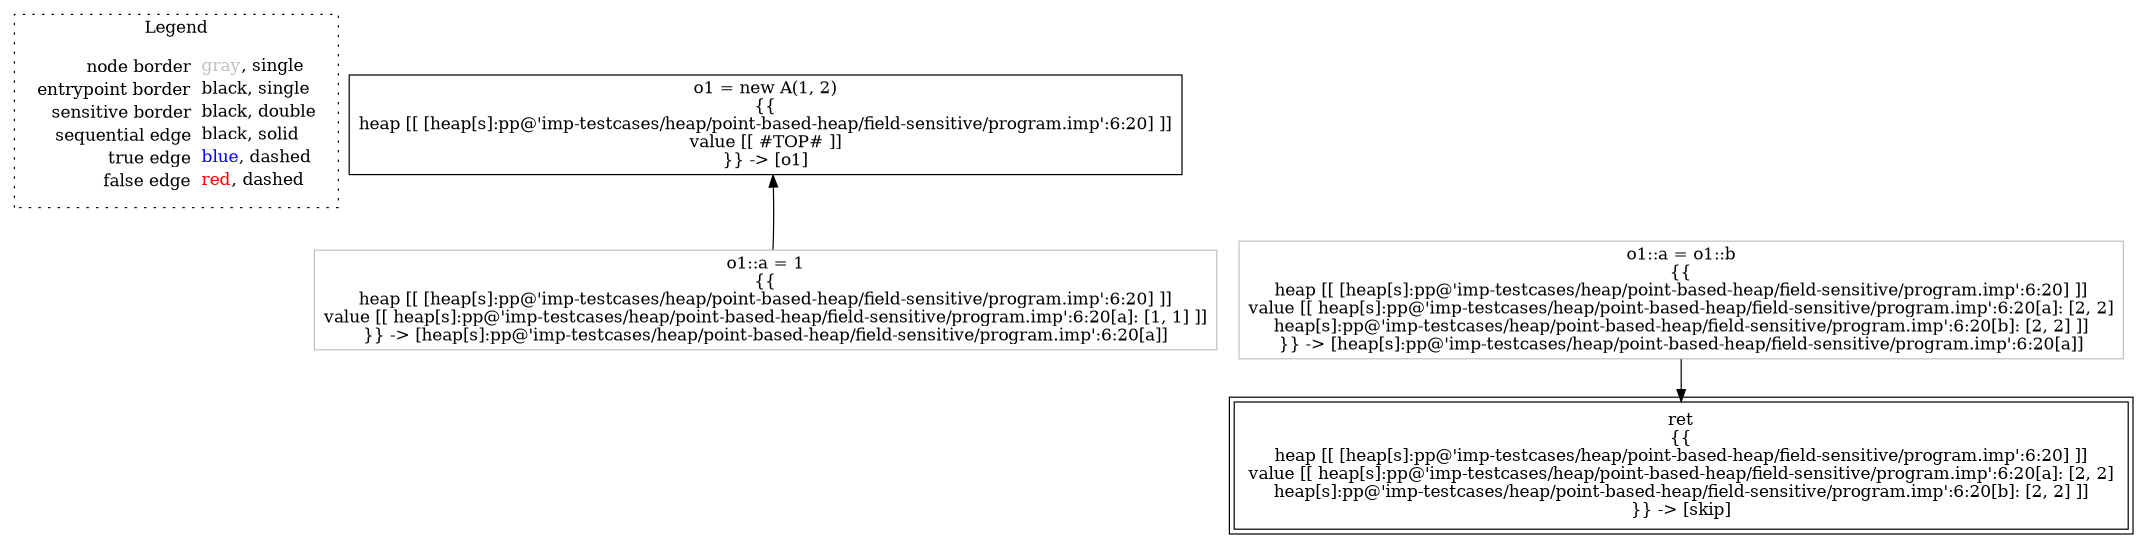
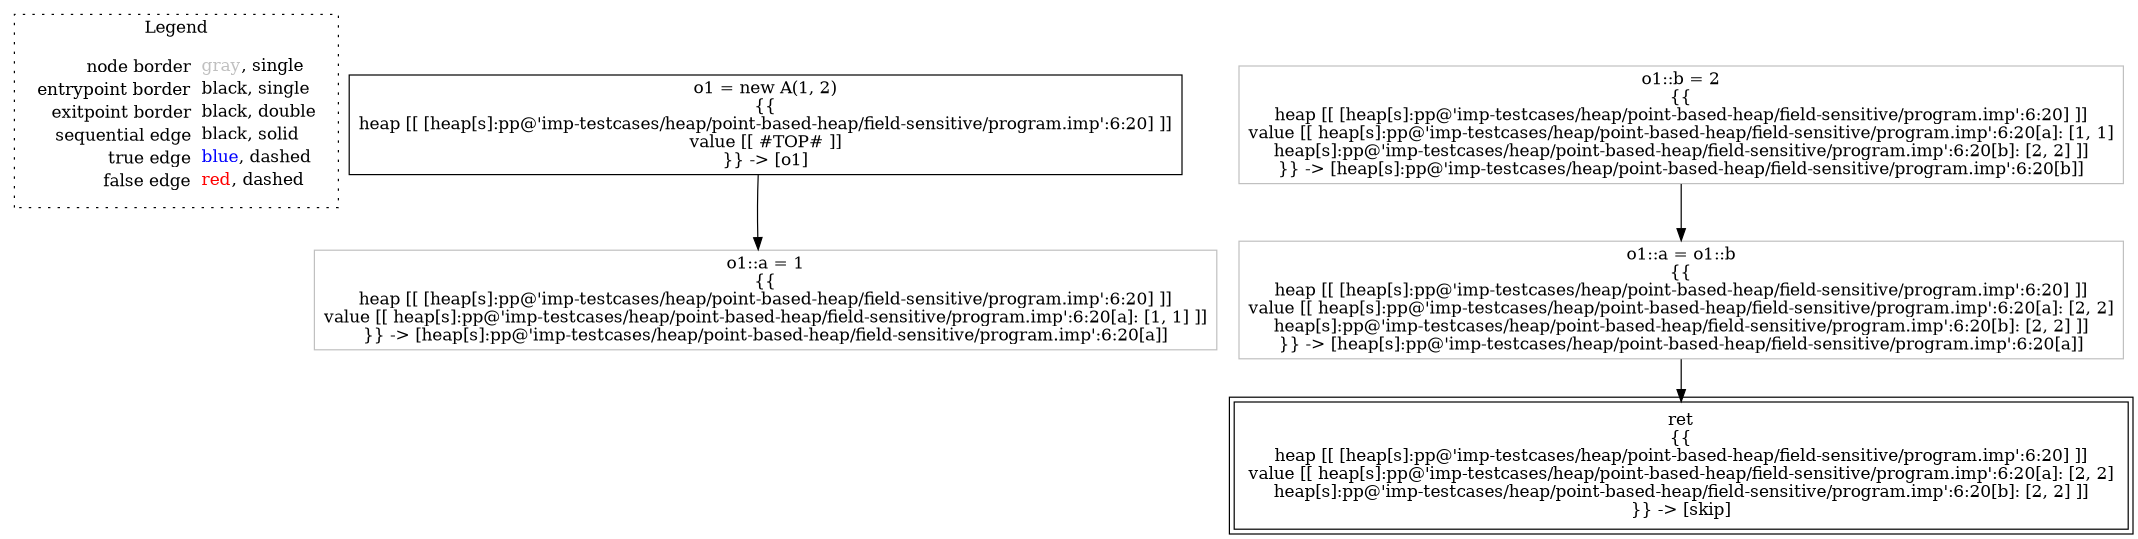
node "node border": text "sensitive border" -> "exitpoint border"
node "o1::b = 2": added
edge "o1::a = 1" -> "o1 = new A(1, 2)": reversed
